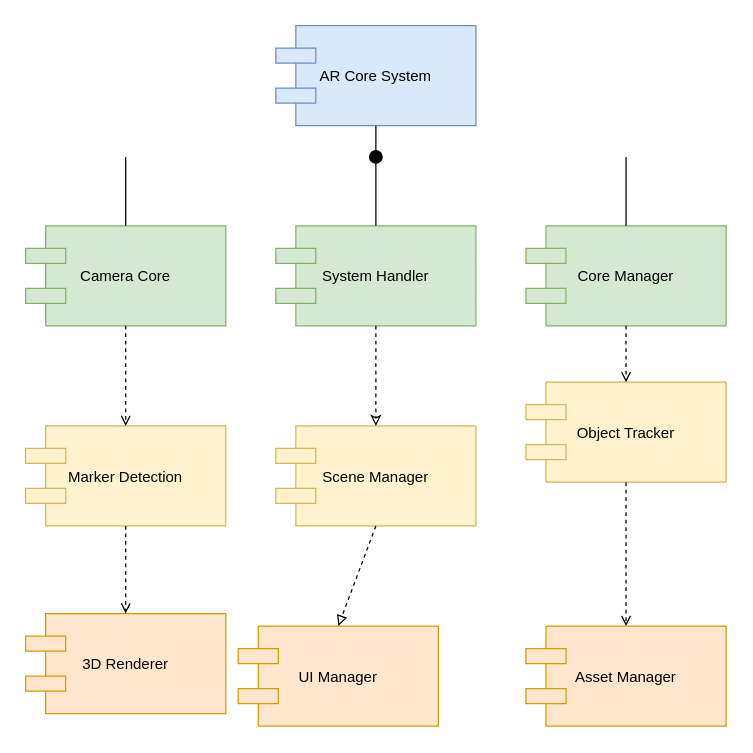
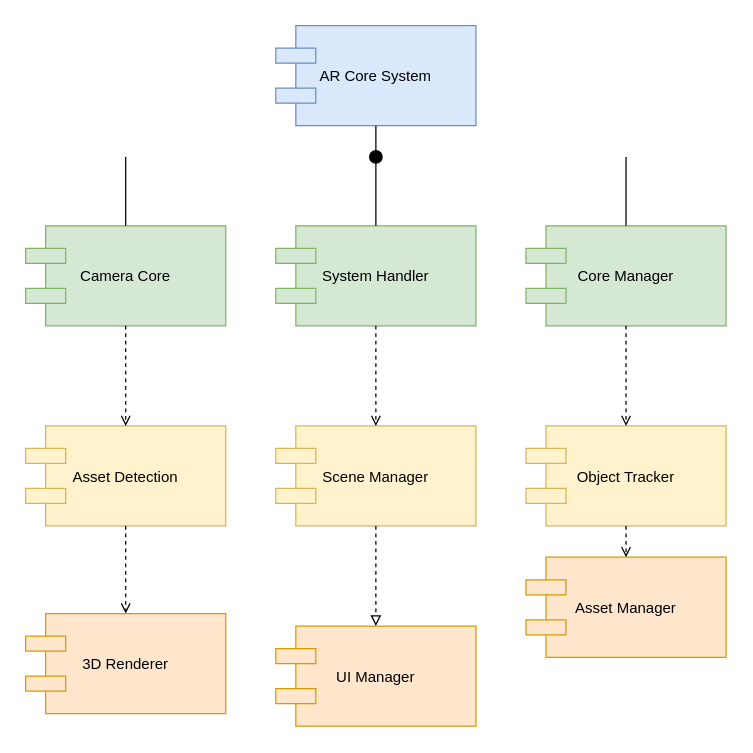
edge "System Handler" -> "Scene Manager": arrowhead classic -> open
node "Object Tracker": moved (626, 432) -> (626, 476)
node "Marker Detection": label "Marker Detection" -> "Asset Detection"
node "UI Manager": moved (338, 676) -> (376, 676)
node "Asset Manager": moved (626, 676) -> (626, 607)
